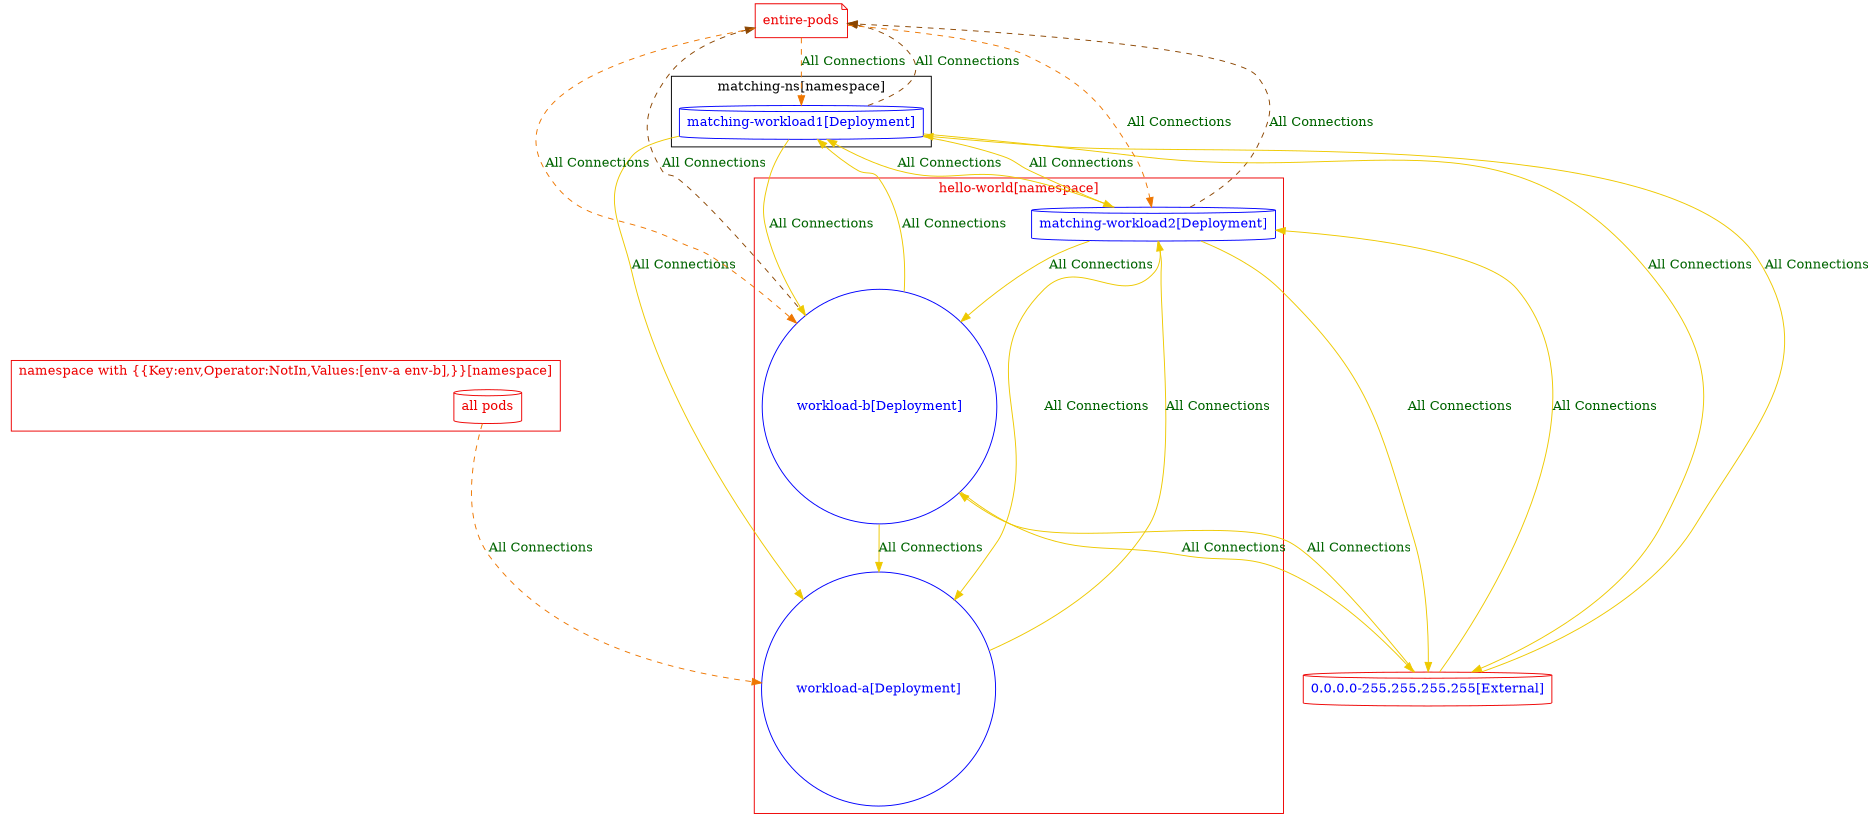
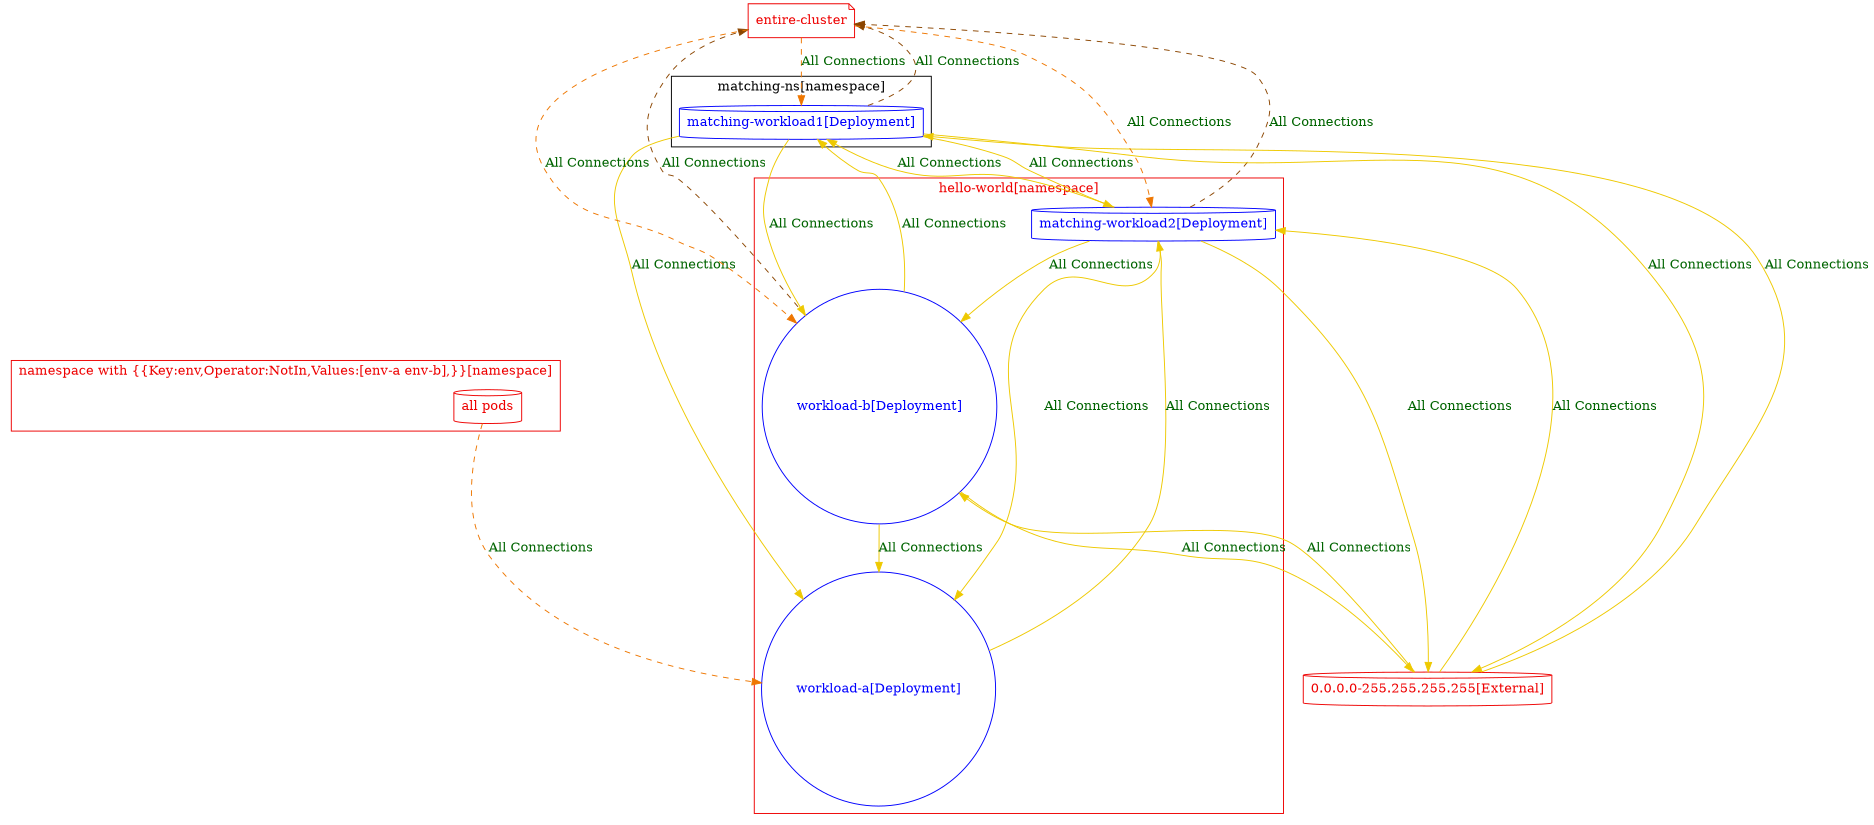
node "entire-pods": label "entire-pods" -> "entire-cluster"
node "0.0.0.0-255.255.255.255[External]": fontcolor blue -> red2
